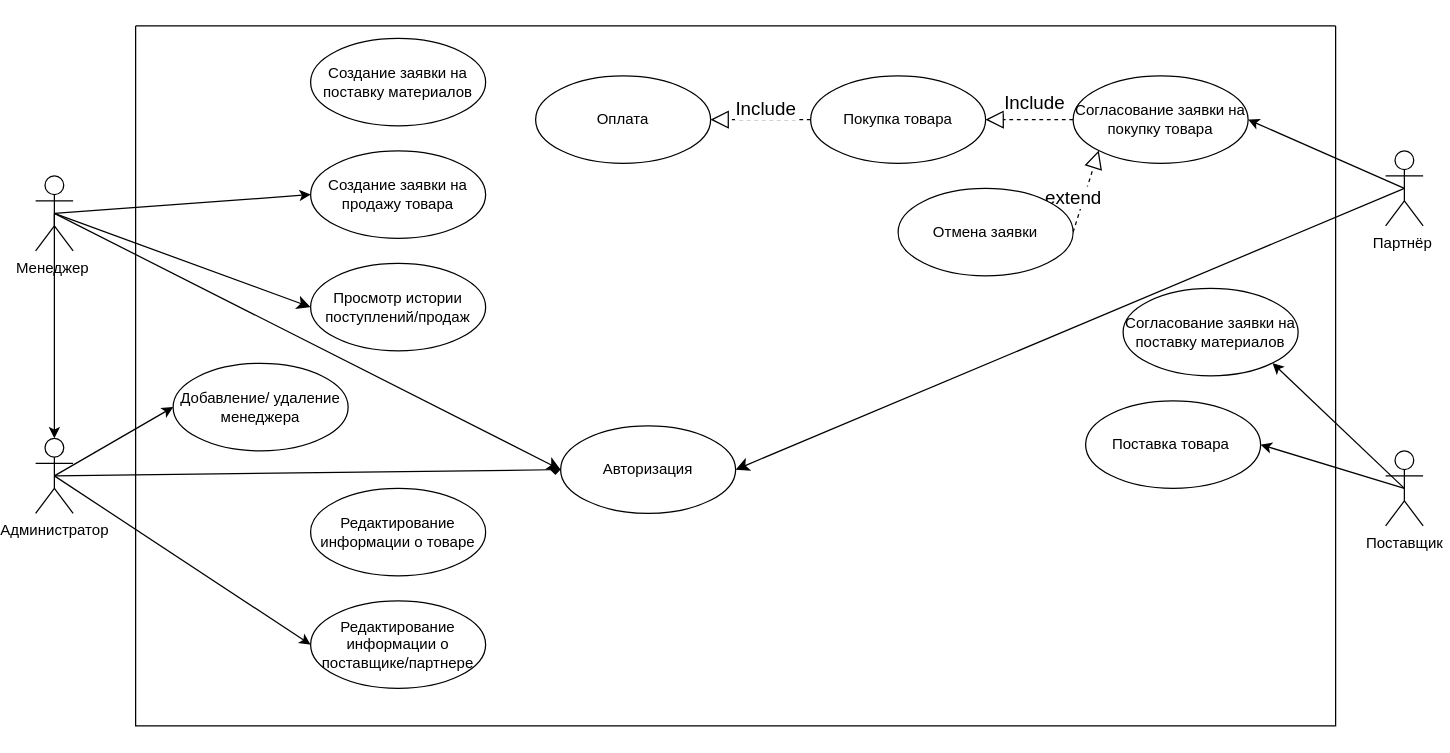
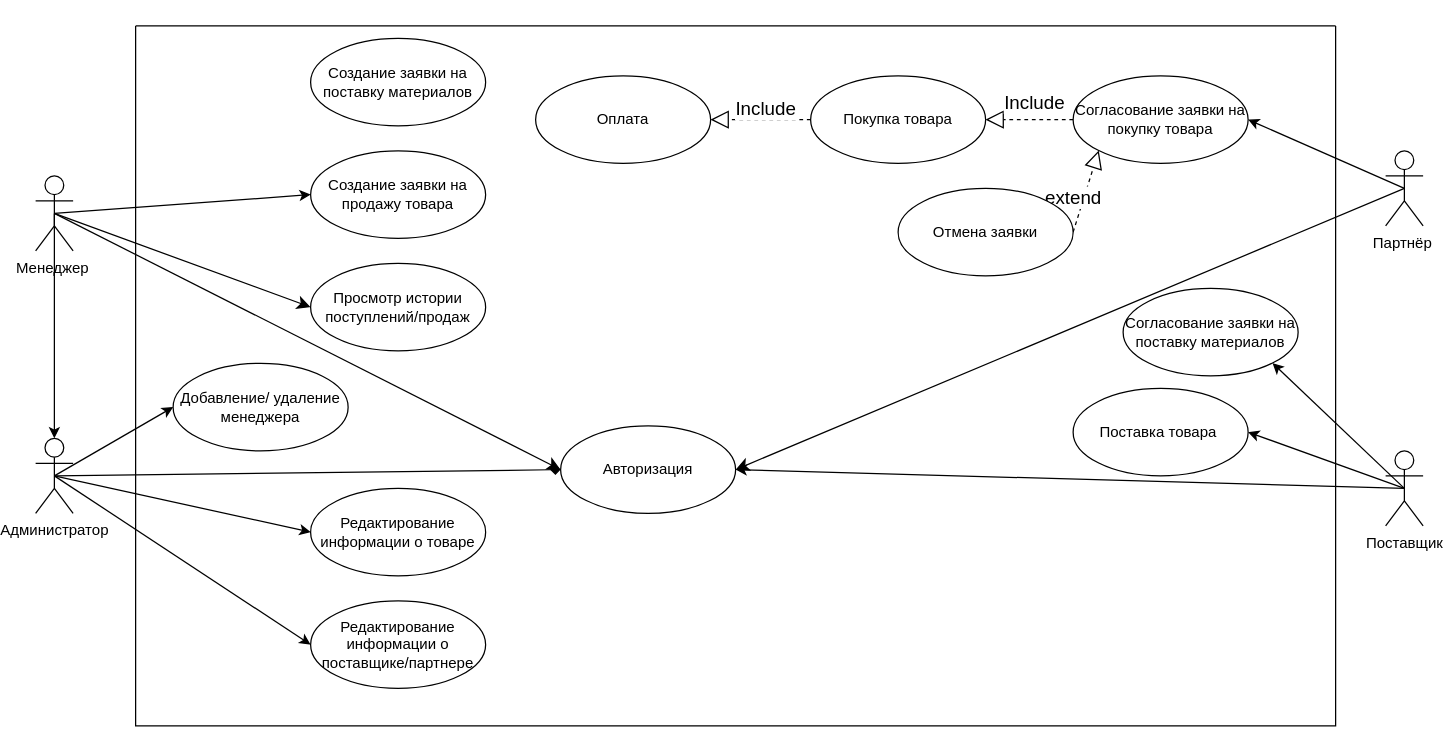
node "Поставка товара": moved (1173, 444) -> (1161, 432)
edge "Поставщик" -> "Авторизация": added
edge "Администратор" -> "Редактирование информации о товаре": added
